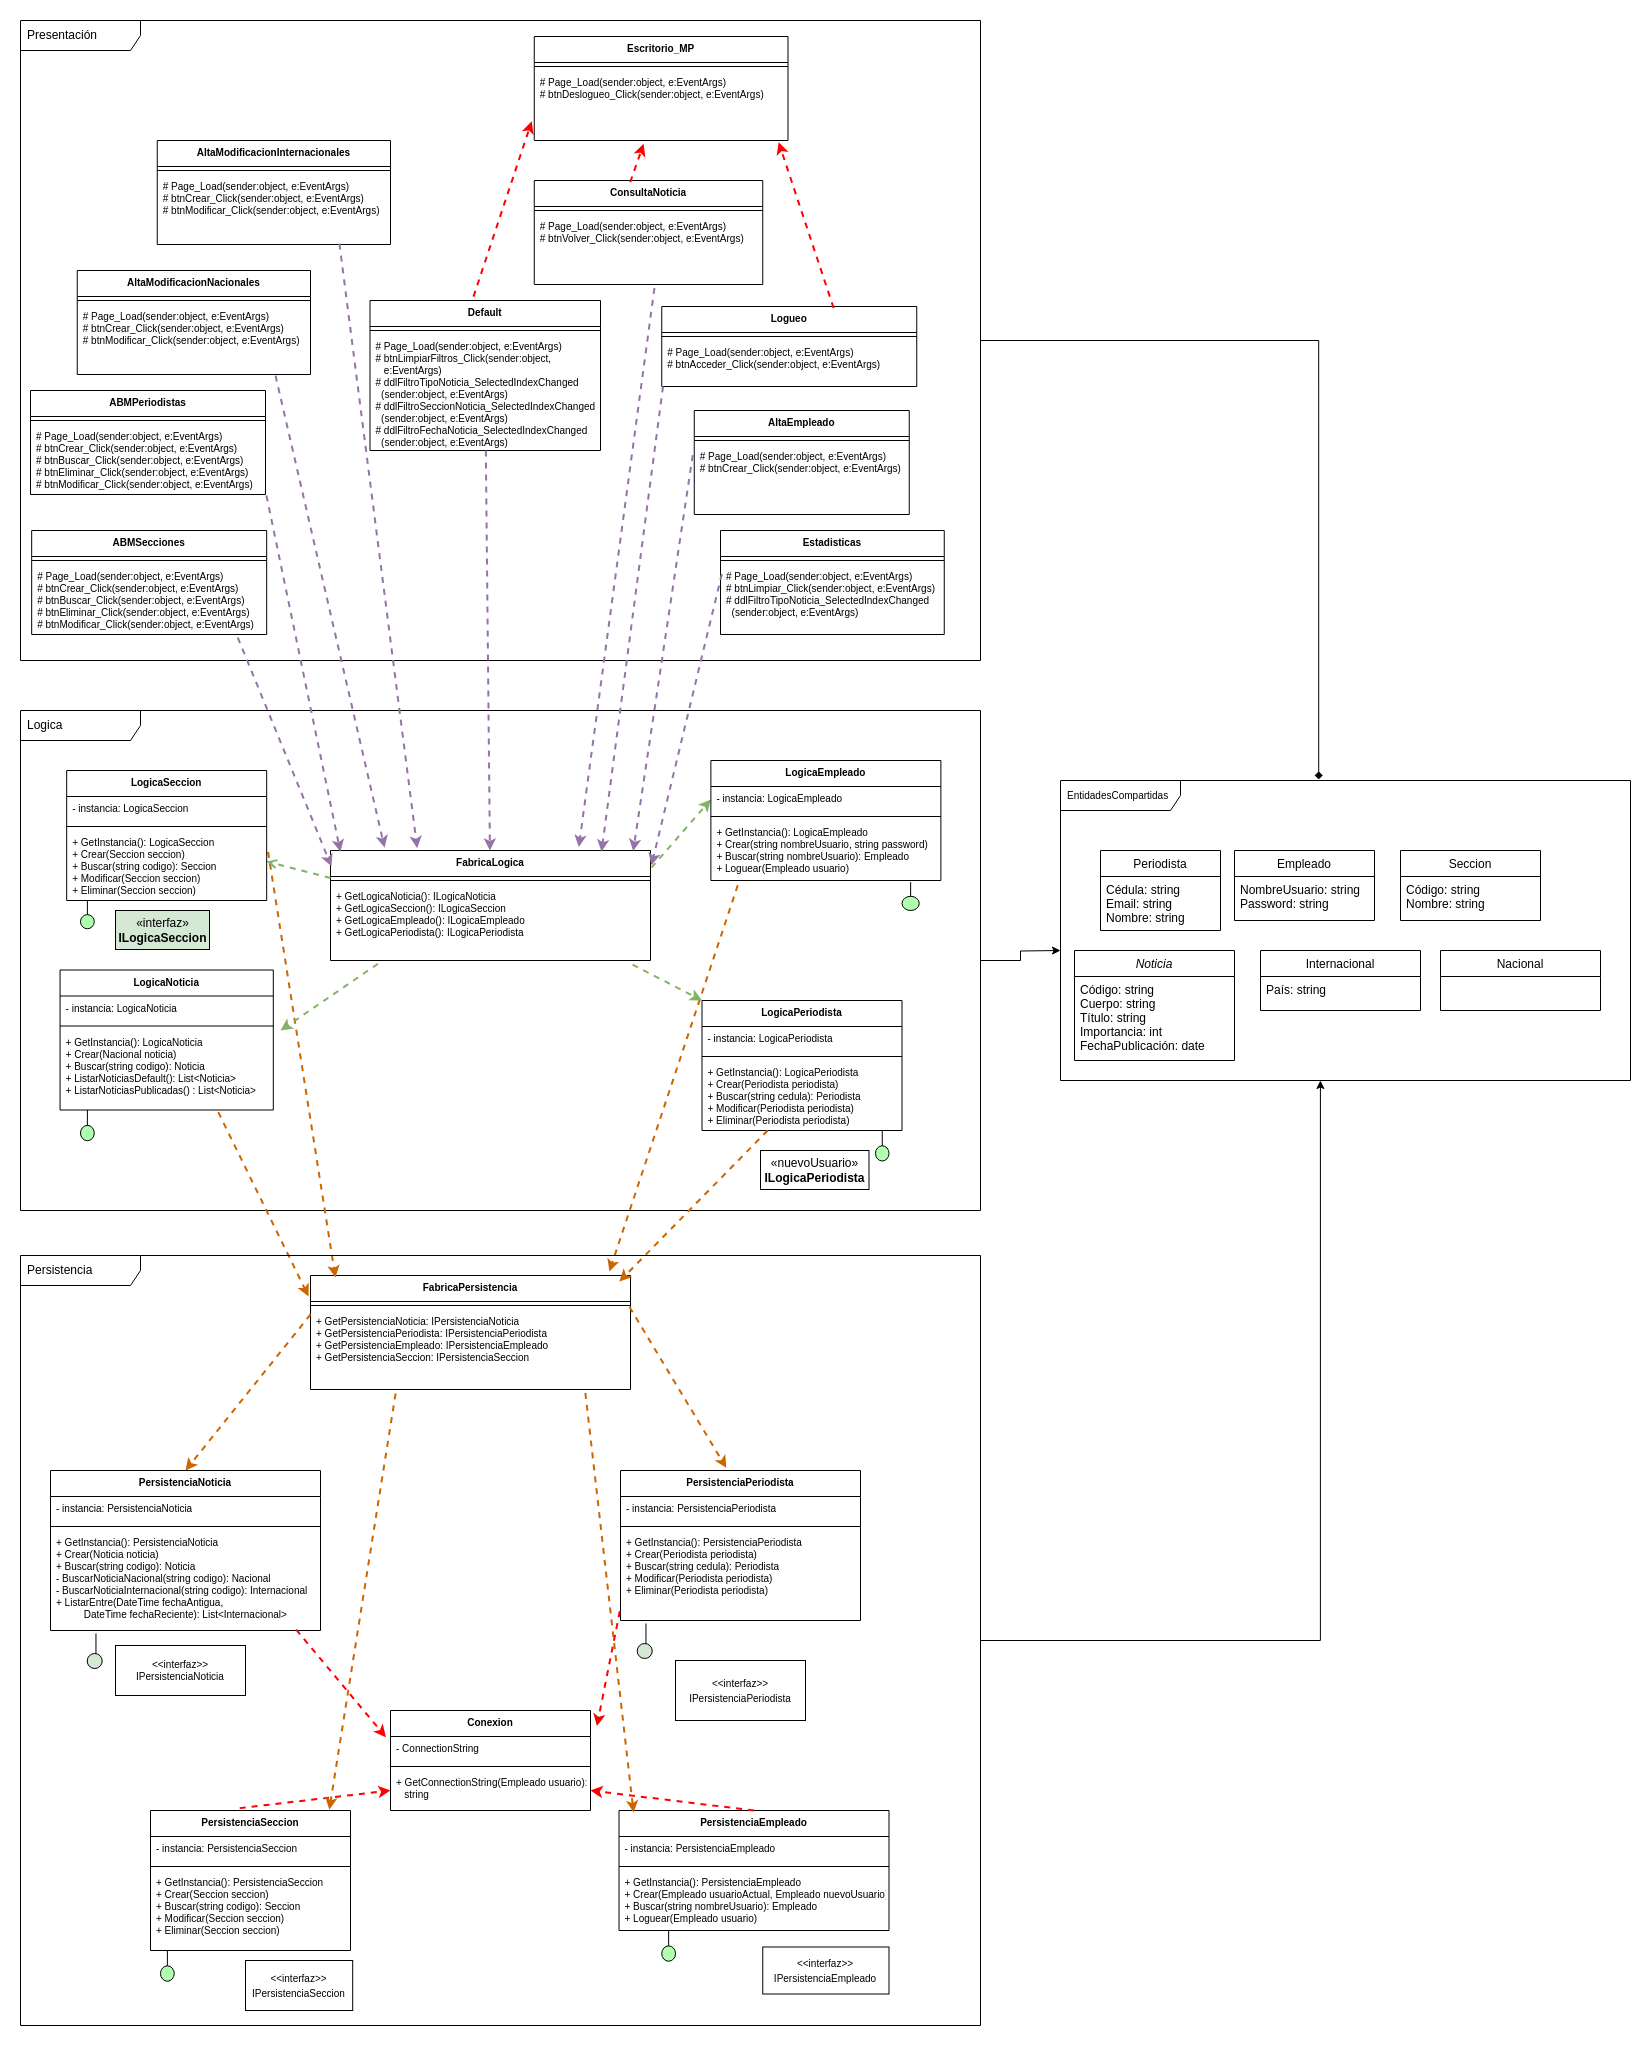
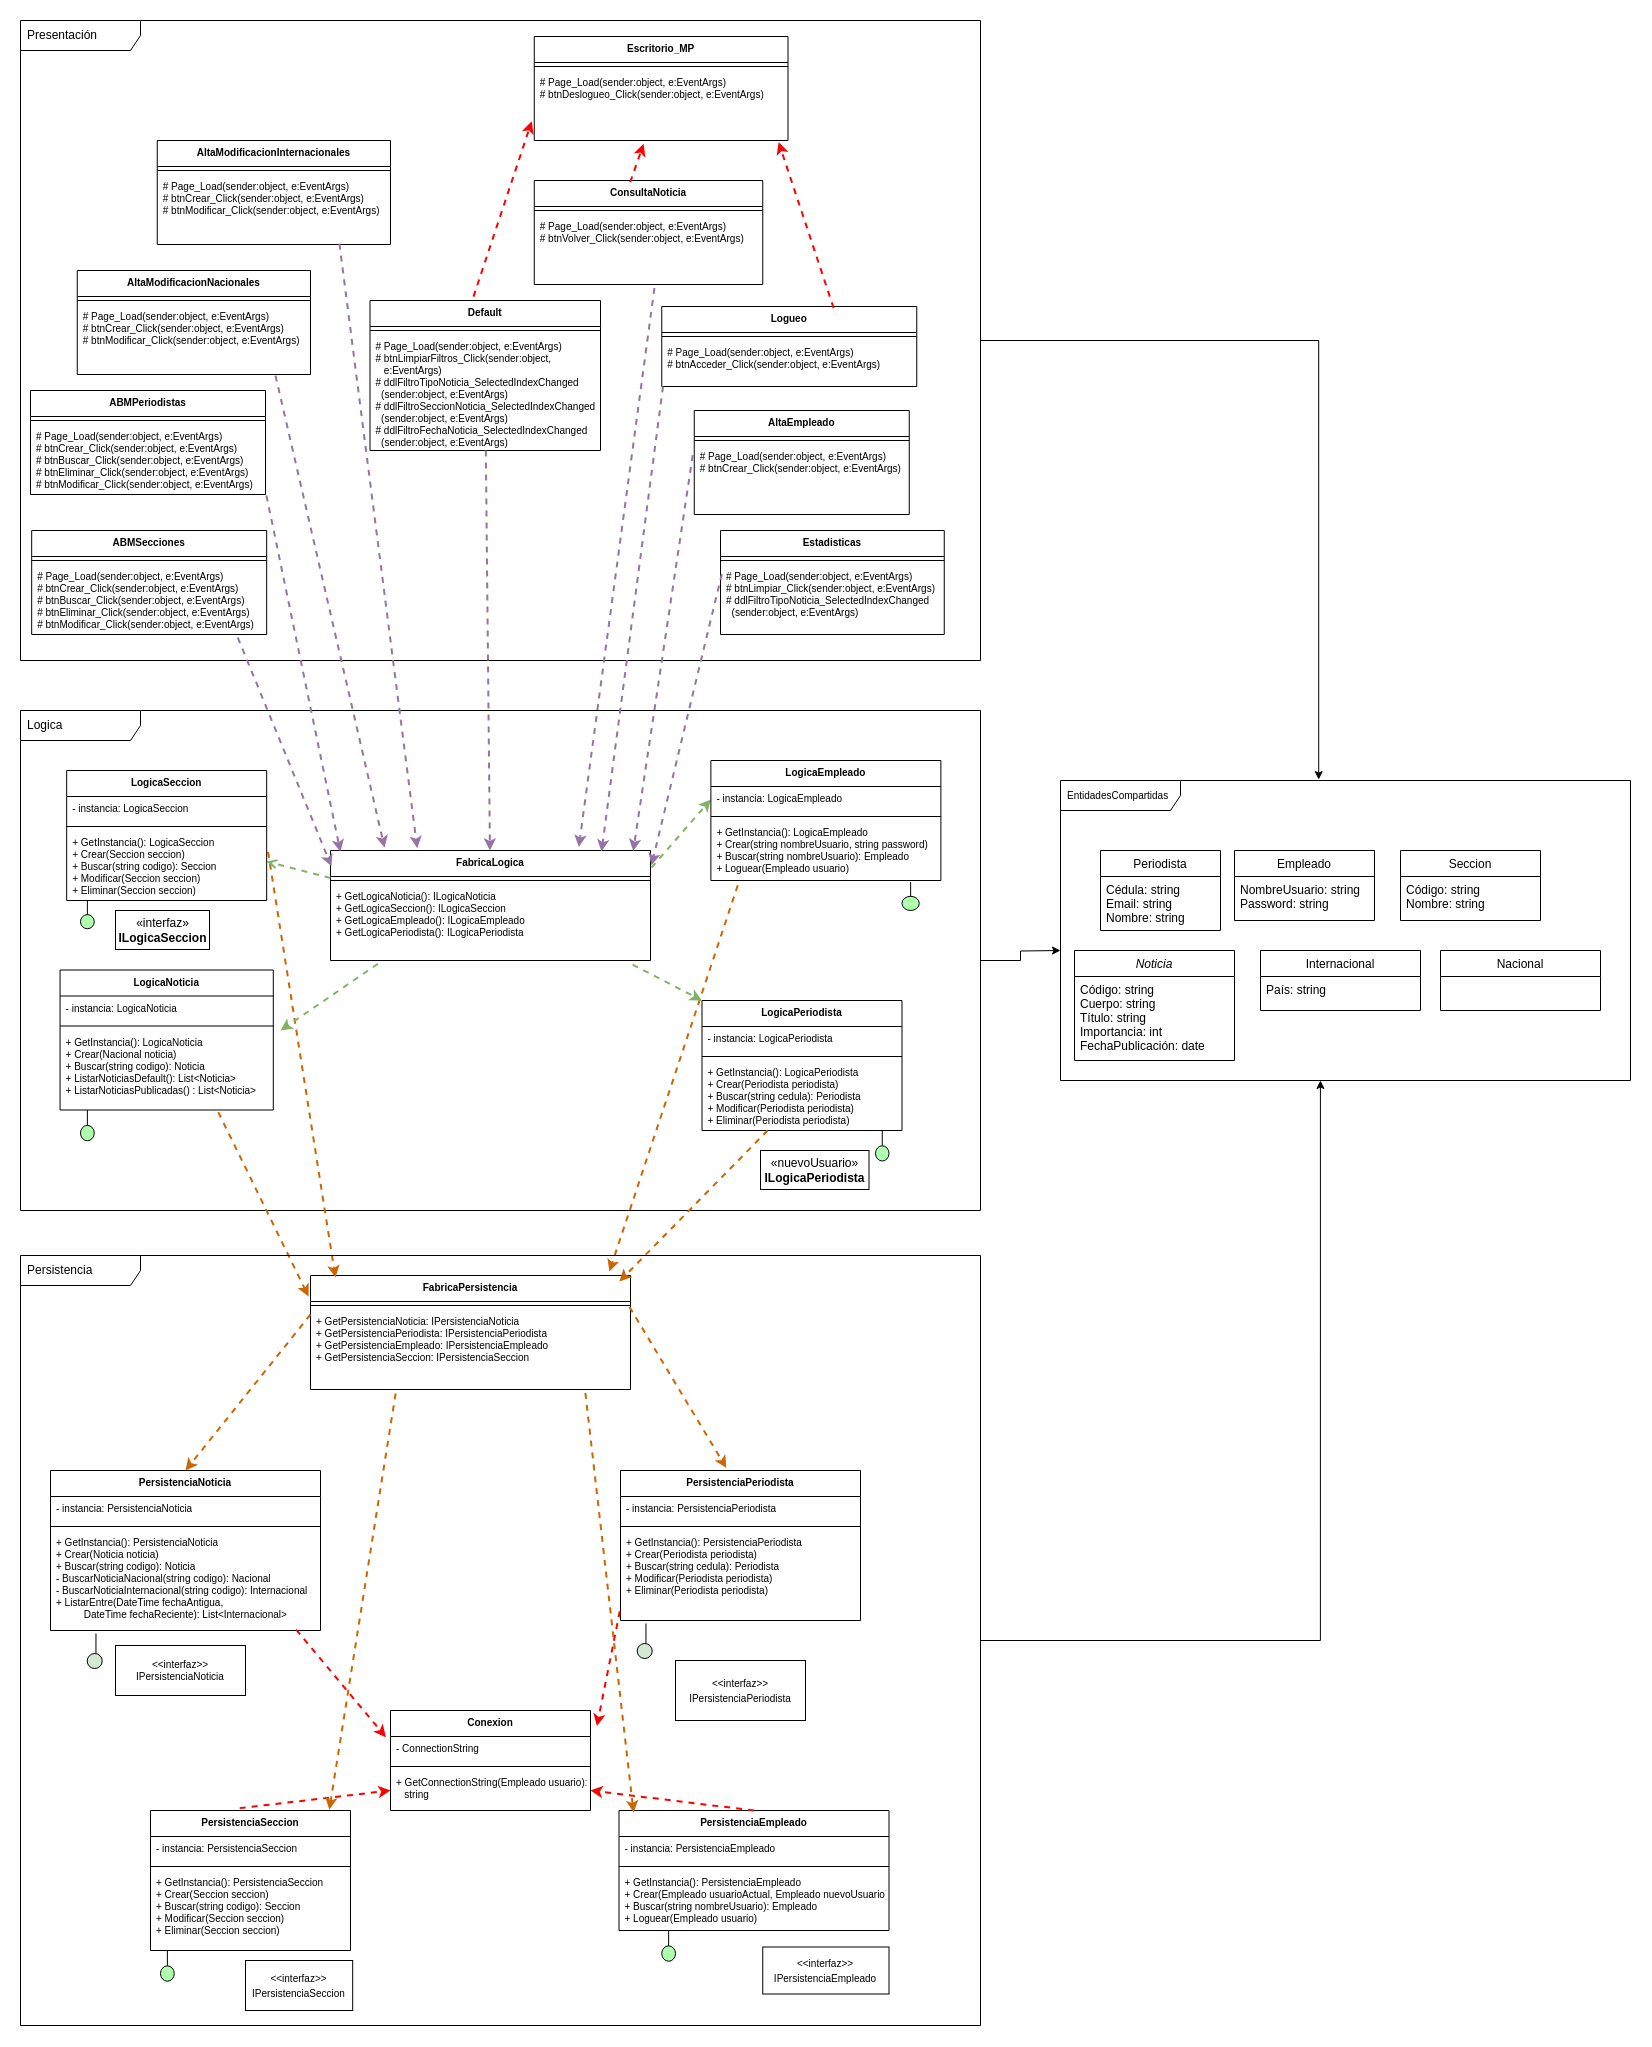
edge "Presentación" -> "EntidadesCompartidas": arrowhead diamond -> classic
node "«interfaz» ILogicaSeccion": fillcolor #d5e8d4 -> #ffffff
